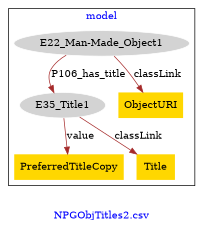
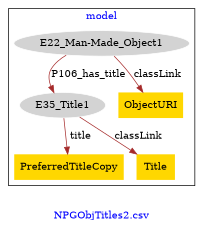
edge "E35_Title1" -> "PreferredTitleCopy": label "value" -> "title"
